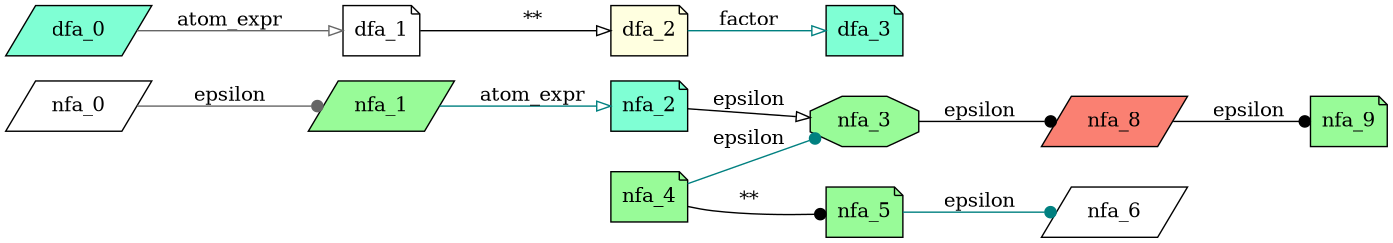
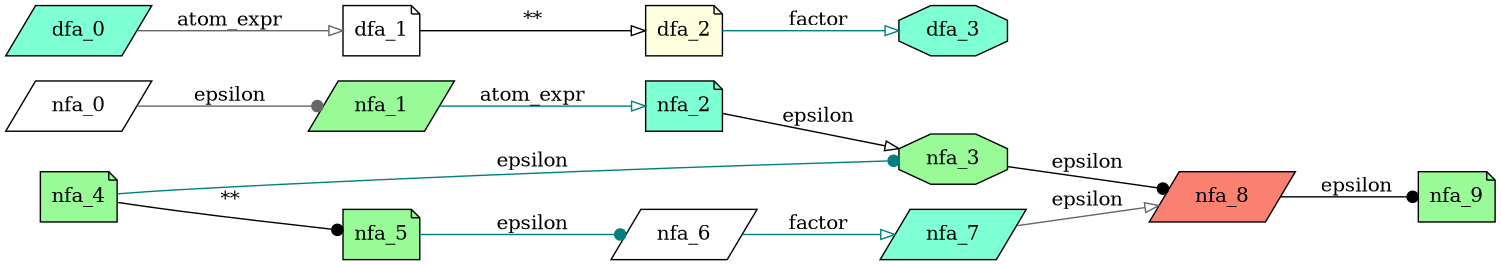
node "dfa_3": shape note -> octagon
node "nfa_7": added
